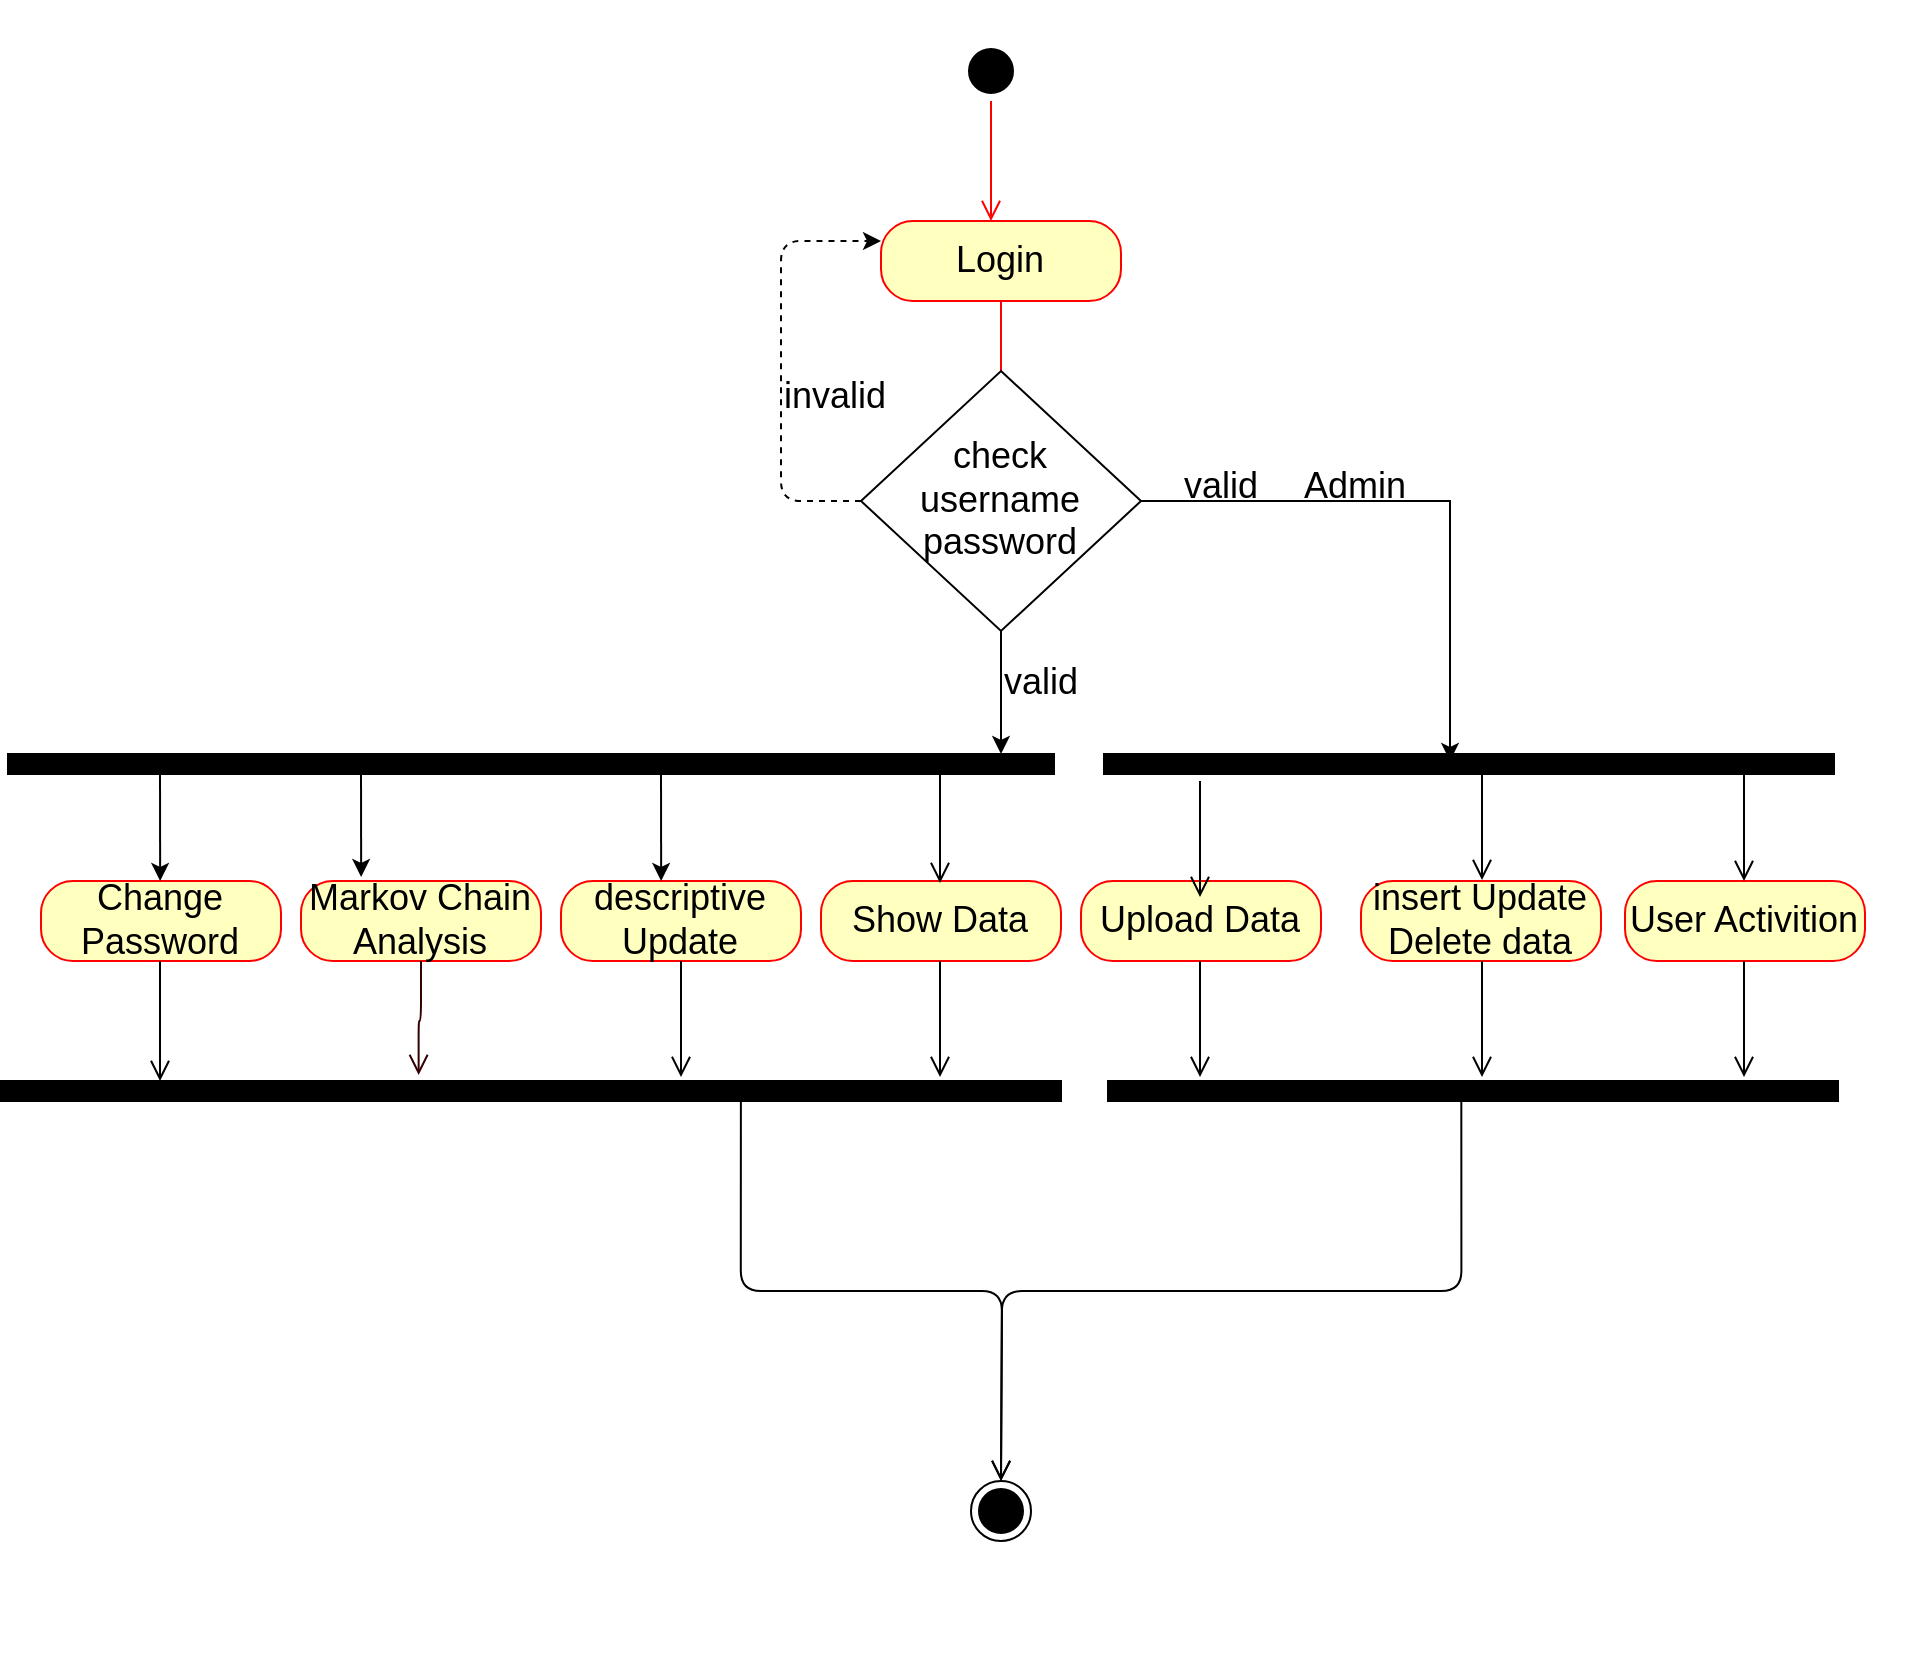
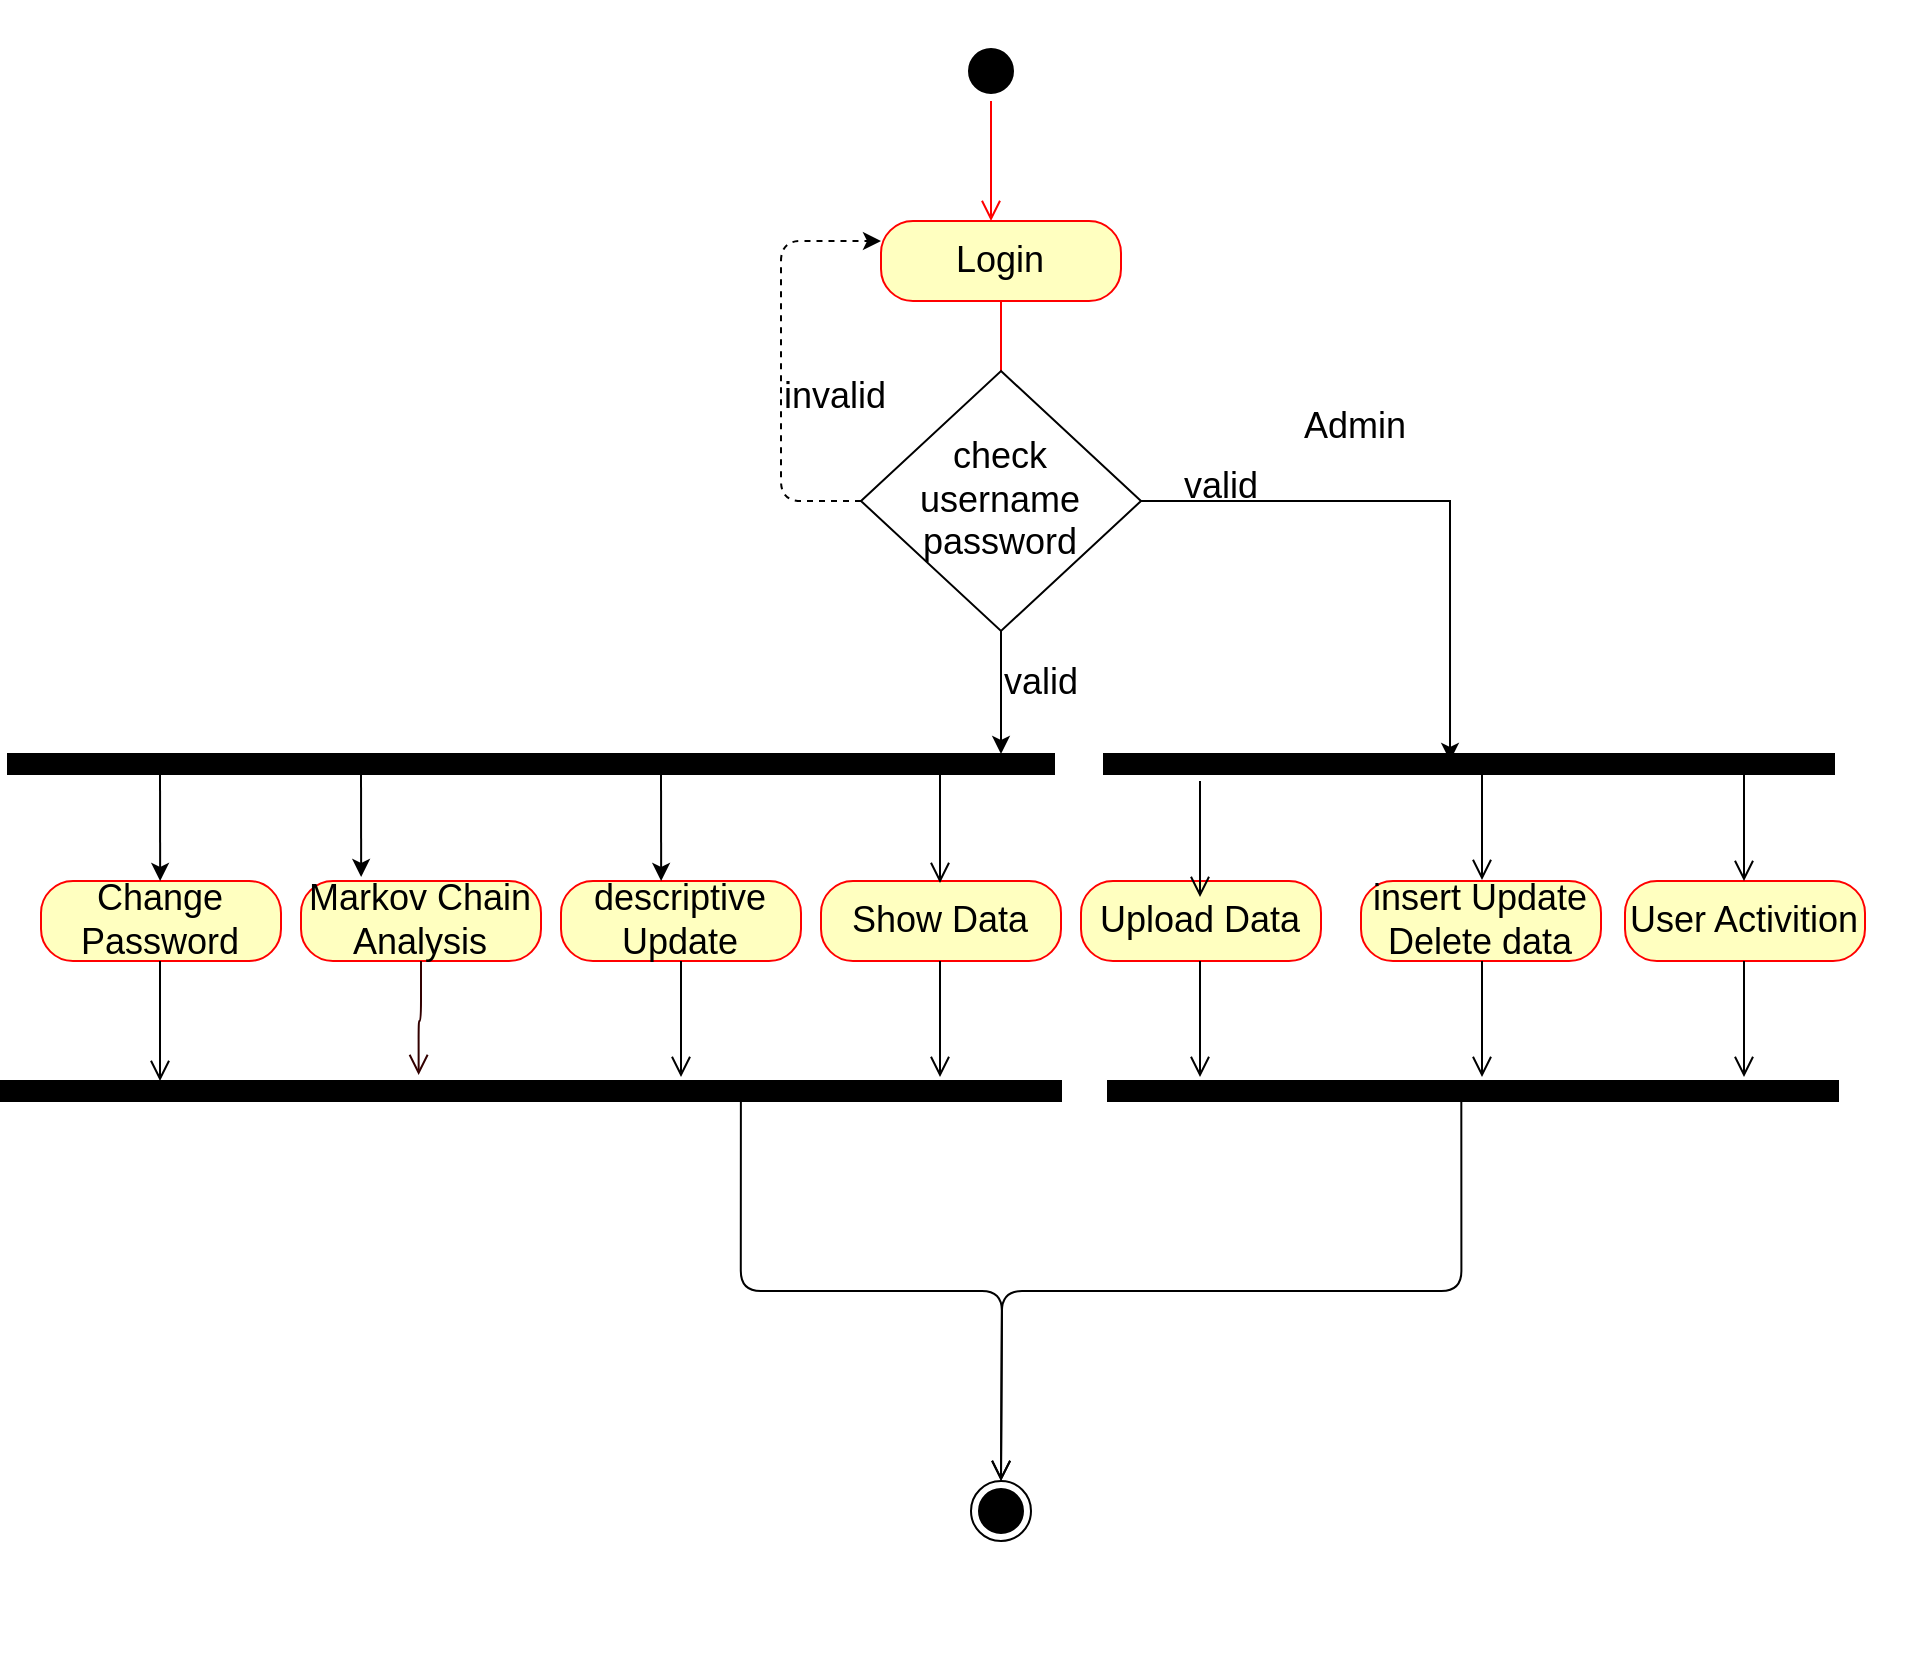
node "Admin": moved (1351, 481) -> (1351, 421)
